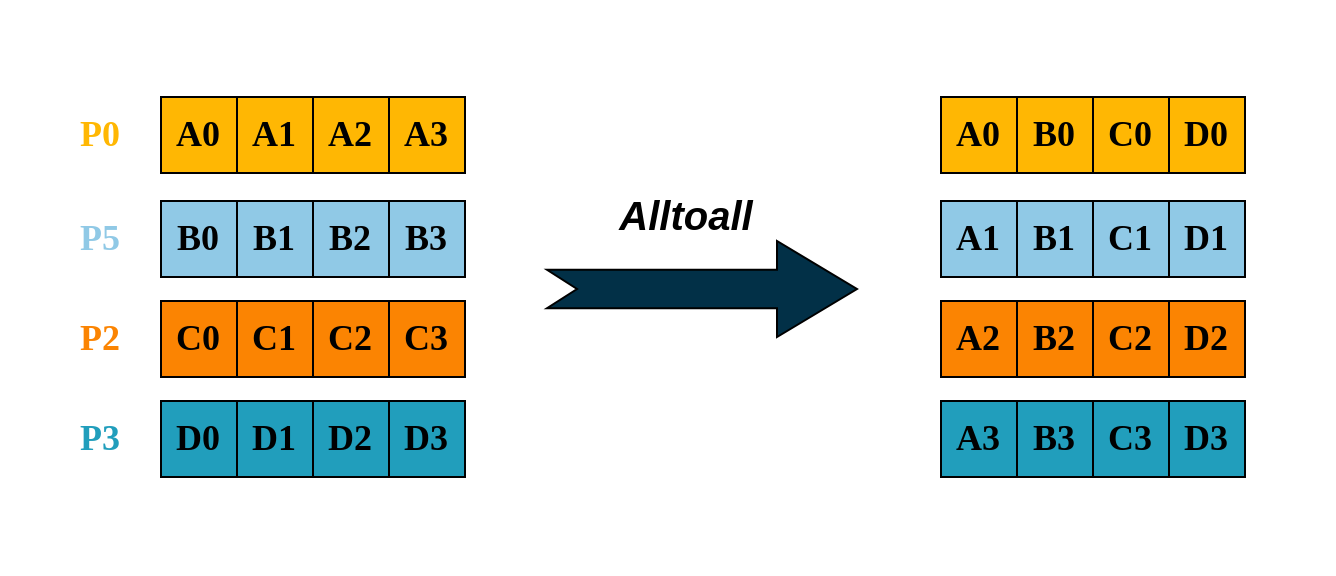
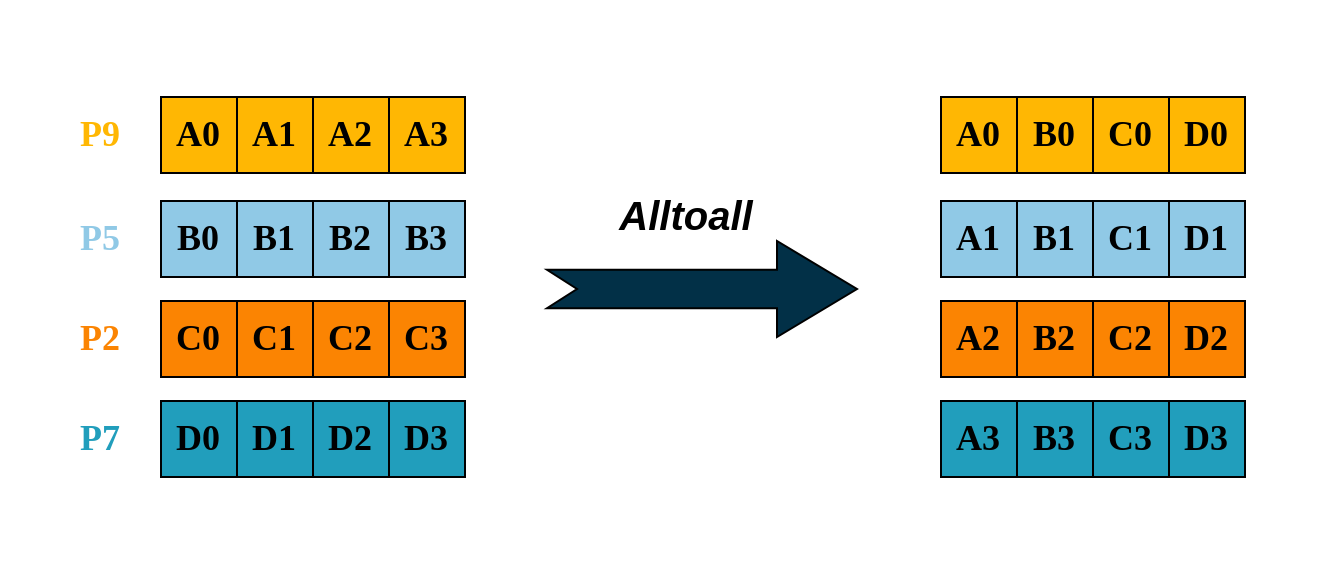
node "P0": label "P0" -> "P9"
node "P3": label "P3" -> "P7"
